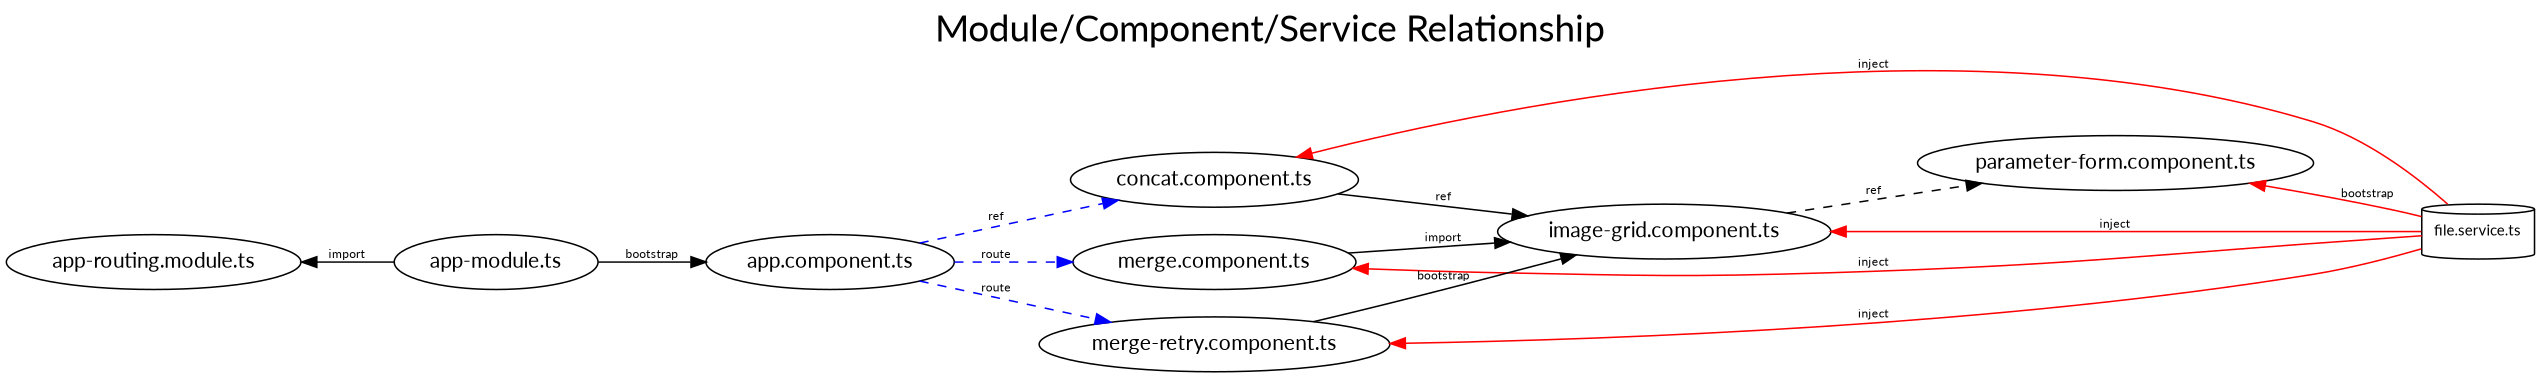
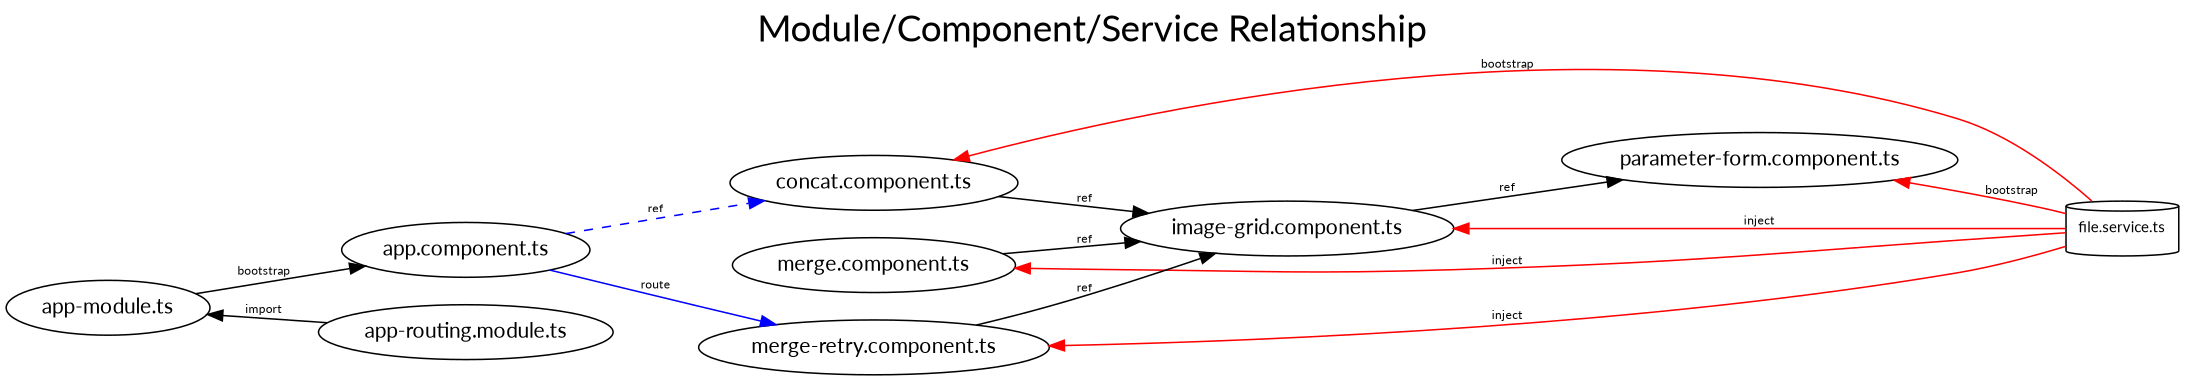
edge "file.service.ts" -> "concat.component.ts": label "inject" -> "bootstrap"
edge "image-grid.component.ts" -> "parameter-form.component.ts": style dashed -> solid
edge "merge.component.ts" -> "image-grid.component.ts": label "import" -> "ref"
edge "app-module.ts" -> "app-routing.module.ts": reversed
edge "app.component.ts" -> "merge.component.ts": removed, label "route"
edge "merge-retry.component.ts" -> "image-grid.component.ts": label "bootstrap" -> "ref"
edge "app.component.ts" -> "merge-retry.component.ts": style dashed -> solid
